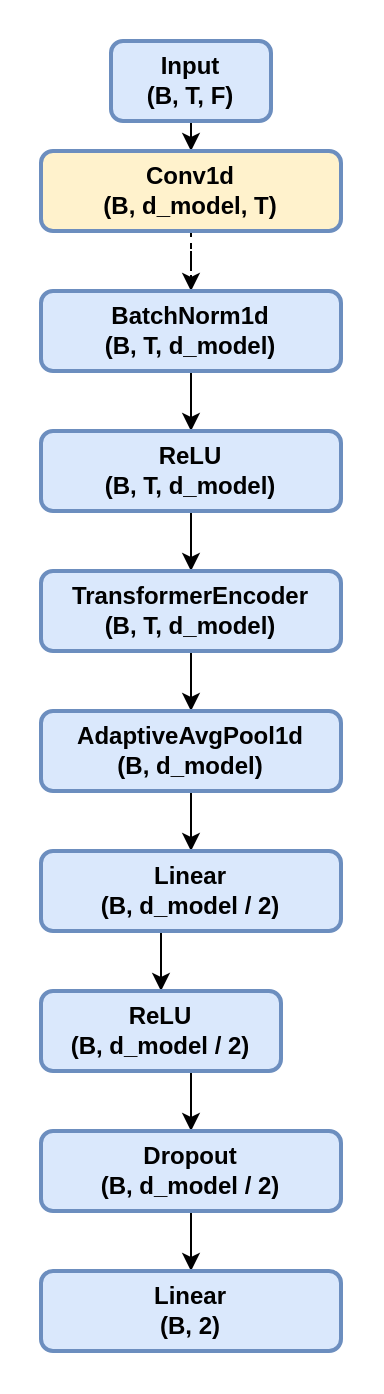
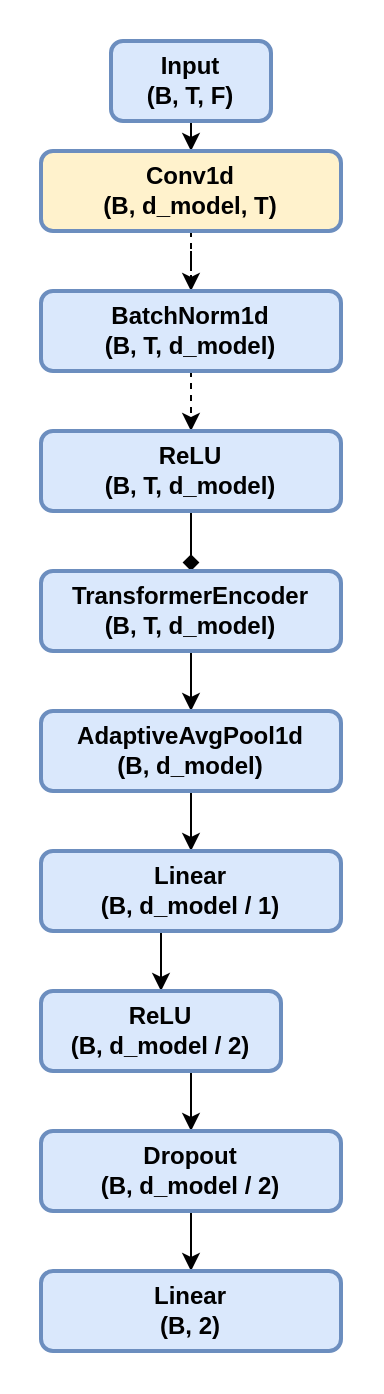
edge "BatchNorm1d (B, T, d_model)" -> "ReLU (B, T, d_model)": style solid -> dashed
edge "ReLU (B, T, d_model)" -> "TransformerEncoder (B, T, d_model)": arrowhead classic -> diamond
node "Linear (B, d_model / 2)": label "Linear (B, d_model / 2)" -> "Linear (B, d_model / 1)"
